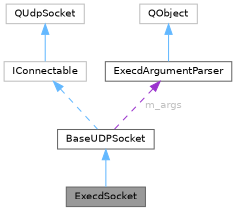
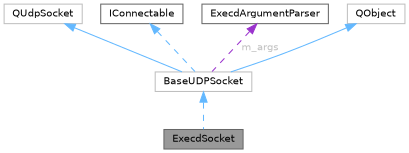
edge "IConnectable" -> "QUdpSocket": now "BaseUDPSocket" -> "QUdpSocket"
edge "ExecdArgumentParser" -> "QObject": now "BaseUDPSocket" -> "QObject"
node "IConnectable": color grey75 -> gray40
node "BaseUDPSocket": color gray40 -> grey75
edge "ExecdSocket" -> "BaseUDPSocket": style solid -> dashed
